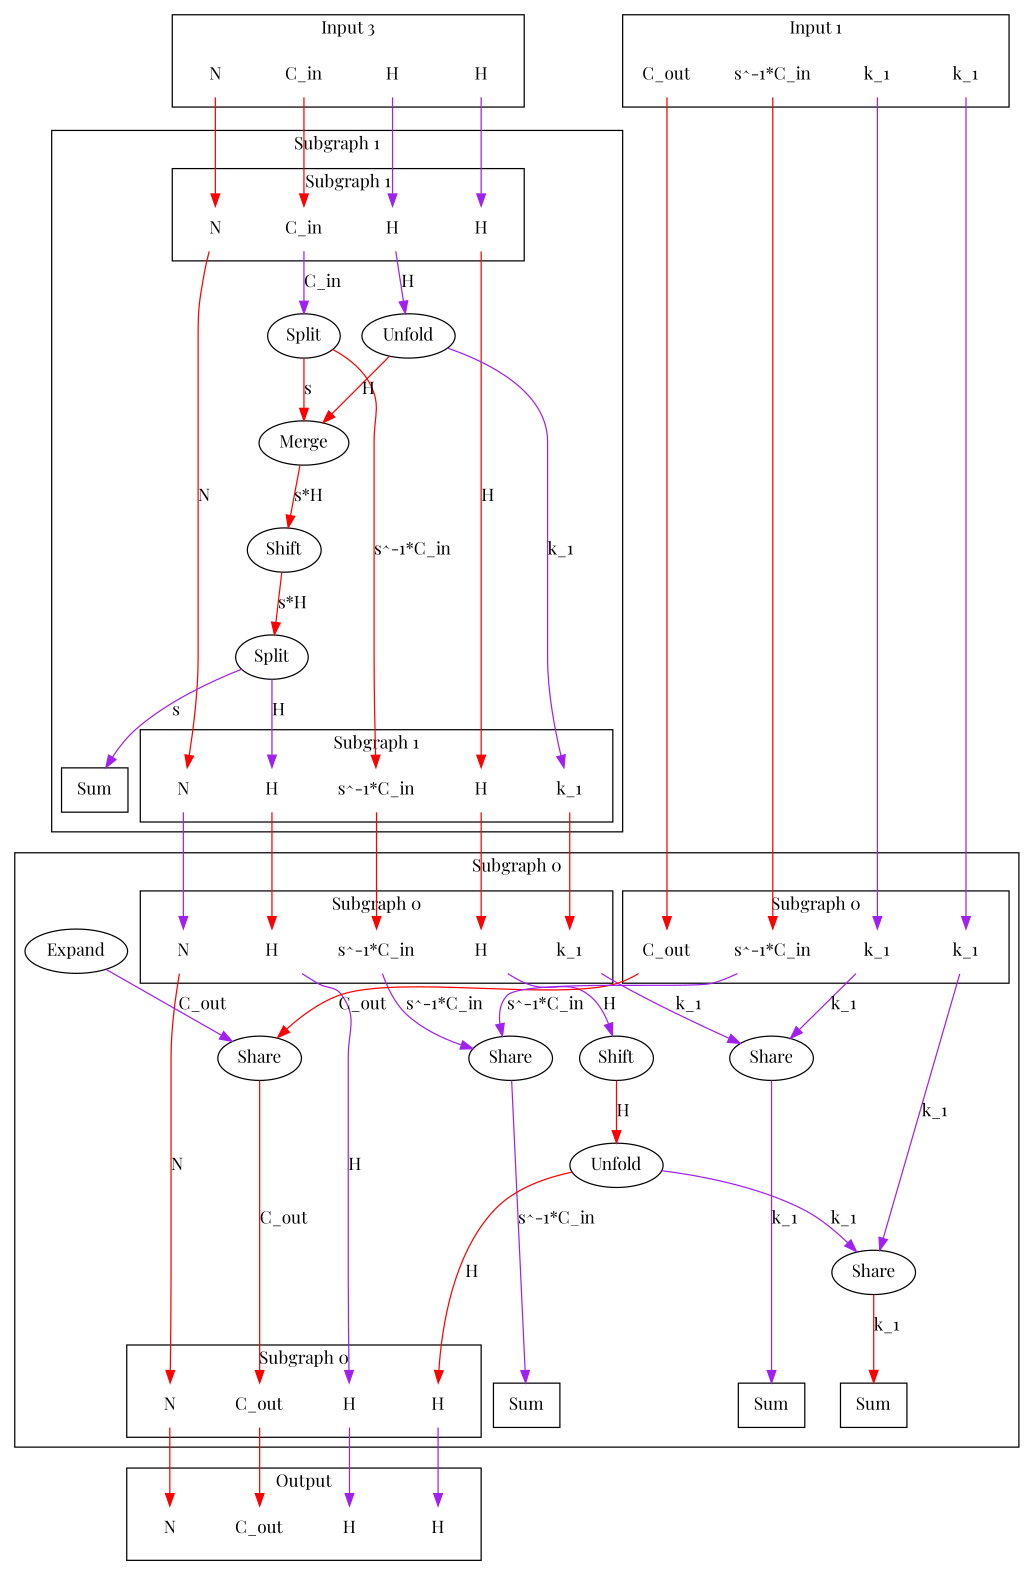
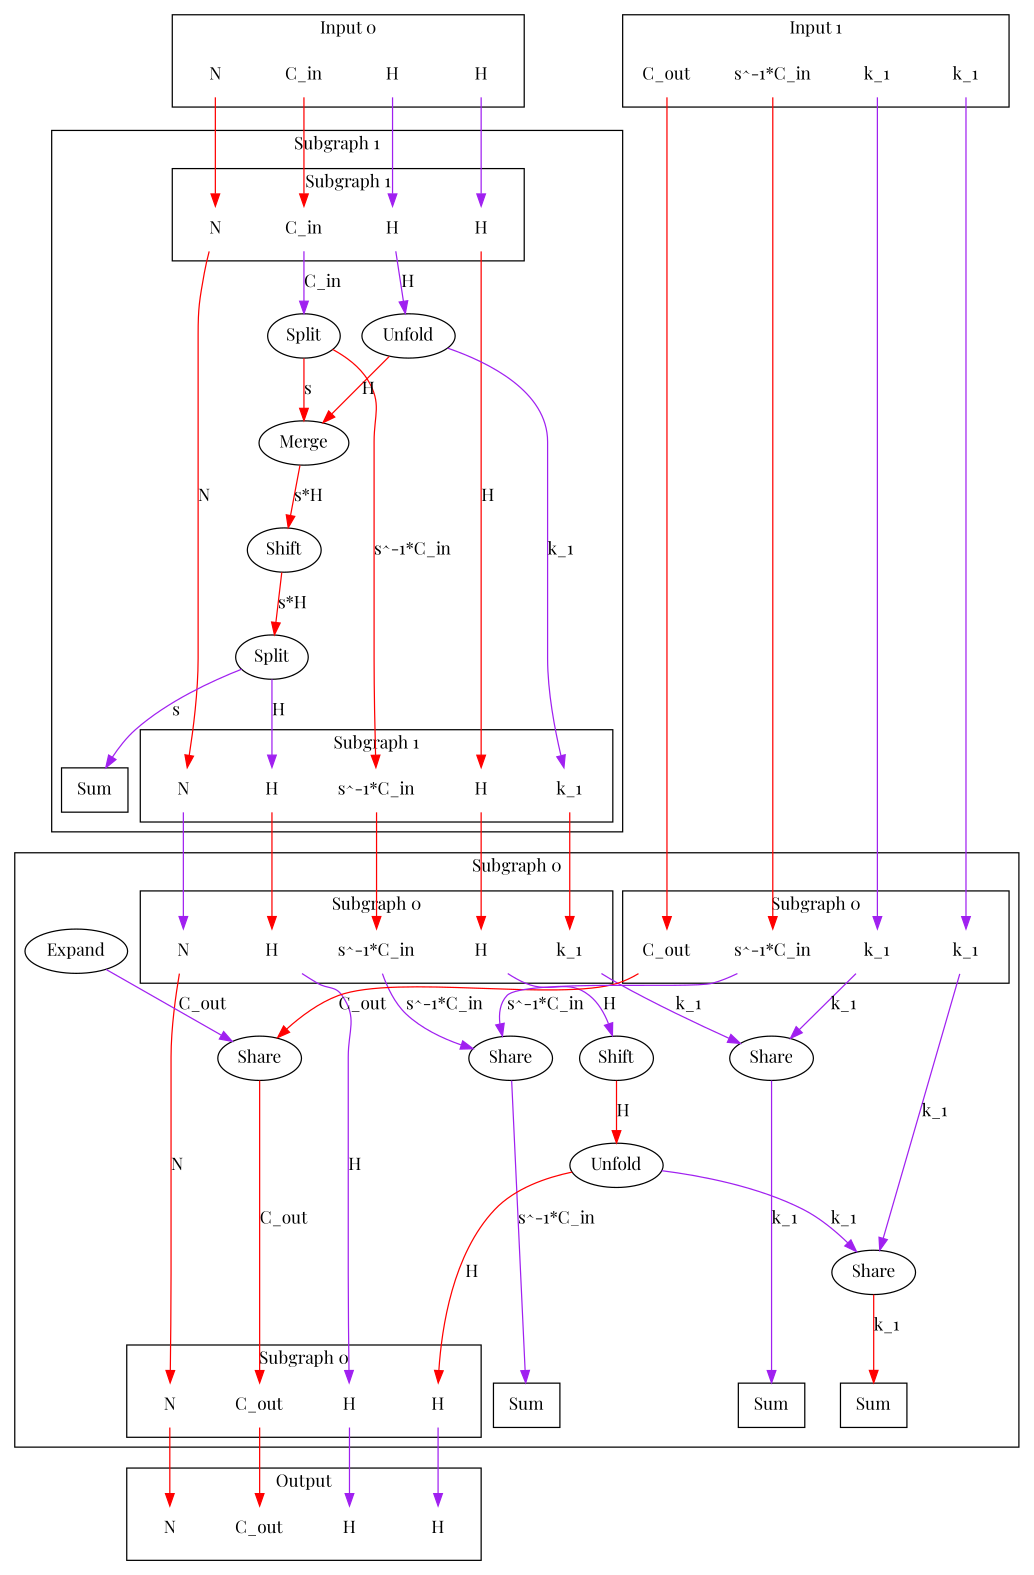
cluster "Input 3": label "Input 3" -> "Input 0"
